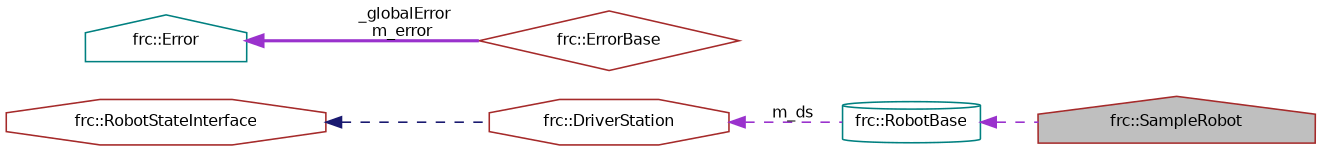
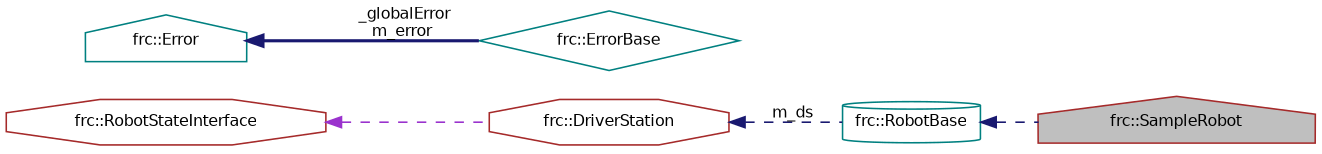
edge "frc::ErrorBase" -> "frc::Error": color darkorchid3 -> midnightblue
node "frc::ErrorBase": color brown -> teal
edge "frc::DriverStation" -> "frc::RobotStateInterface": color midnightblue -> darkorchid3
edge "frc::RobotBase" -> "frc::DriverStation": color darkorchid3 -> midnightblue
edge "frc::SampleRobot" -> "frc::RobotBase": color darkorchid3 -> midnightblue
